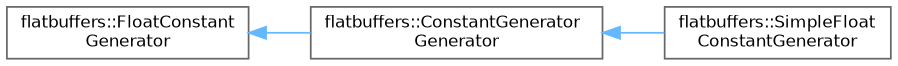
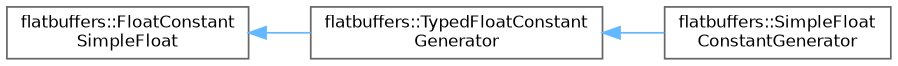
node "flatbuffers::FloatConstant Generator": label "flatbuffers::FloatConstant Generator" -> "flatbuffers::FloatConstant SimpleFloat"
node "flatbuffers::ConstantGenerator Generator": label "flatbuffers::ConstantGenerator Generator" -> "flatbuffers::TypedFloatConstant Generator"
